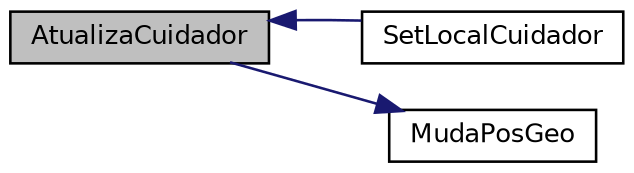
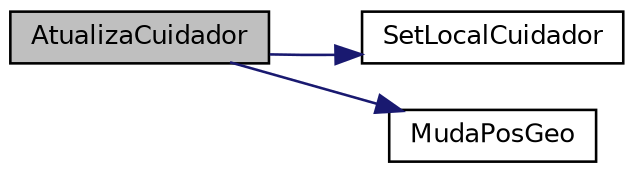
edge "SetLocalCuidador" -> "AtualizaCuidador": reversed
